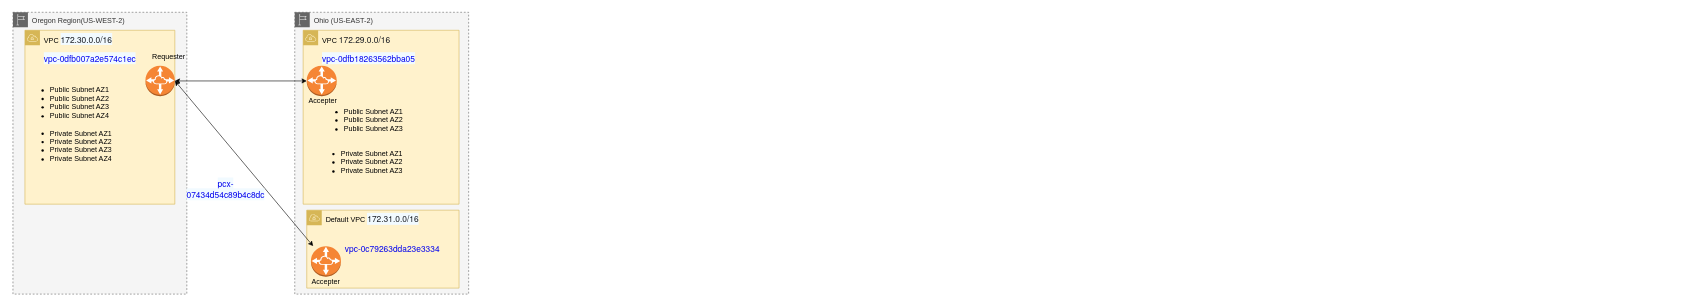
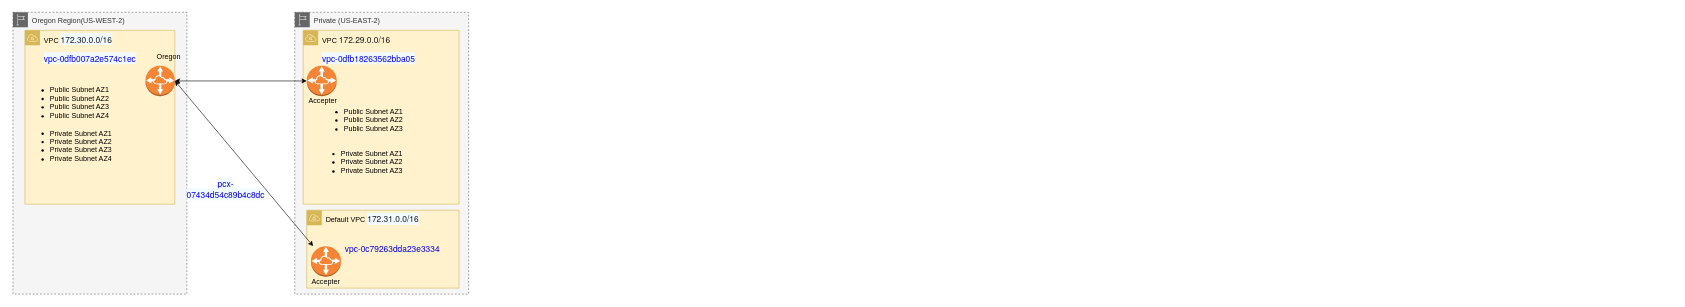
node "Ohio (US-EAST-2)": label "Ohio (US-EAST-2)" -> "Private (US-EAST-2)"
node "Requester": label "Requester" -> "Oregon"
